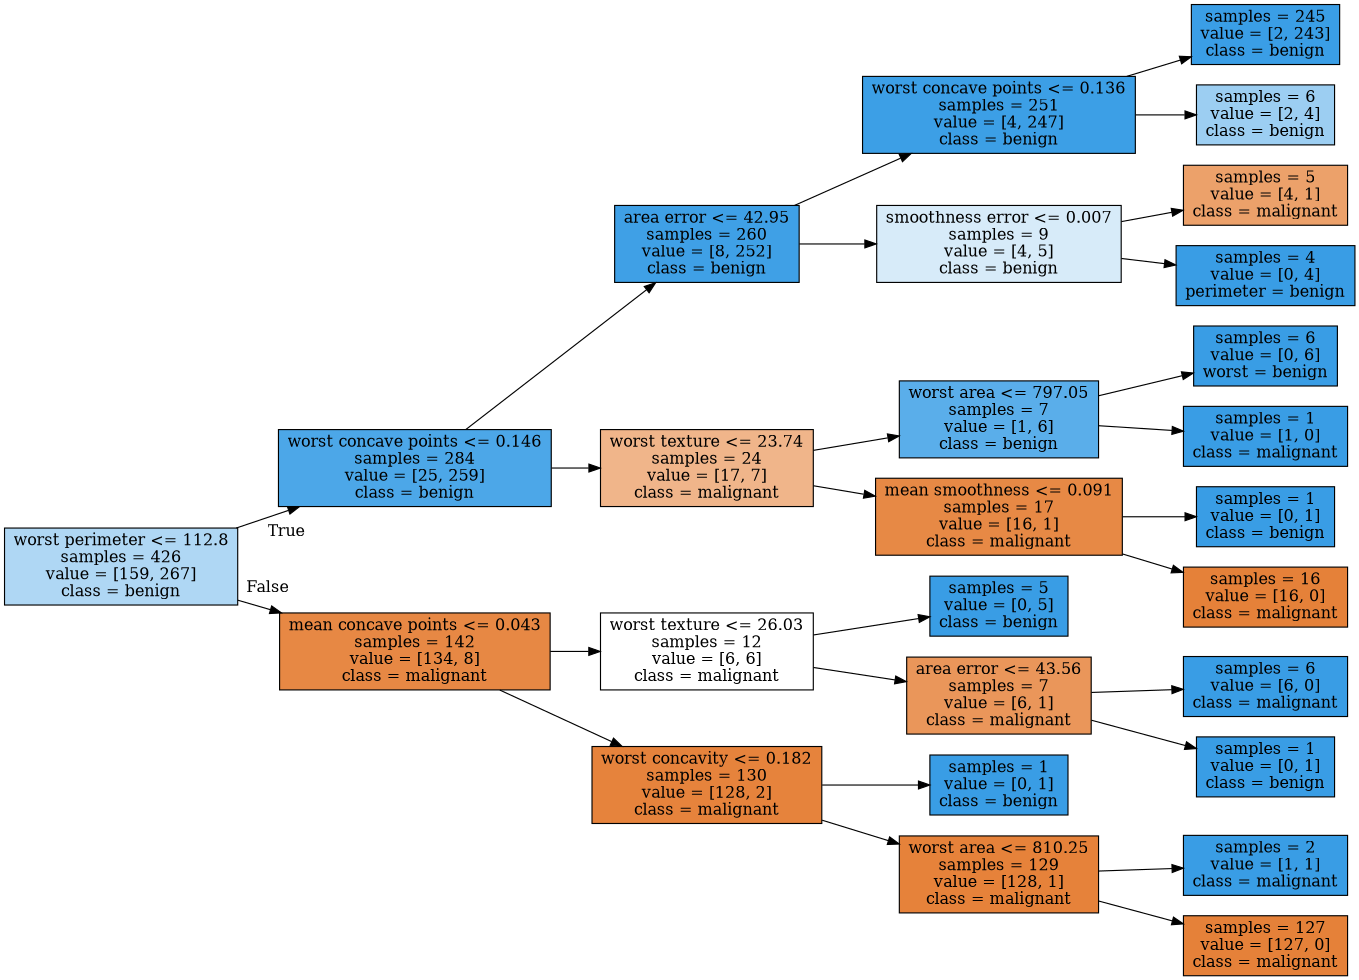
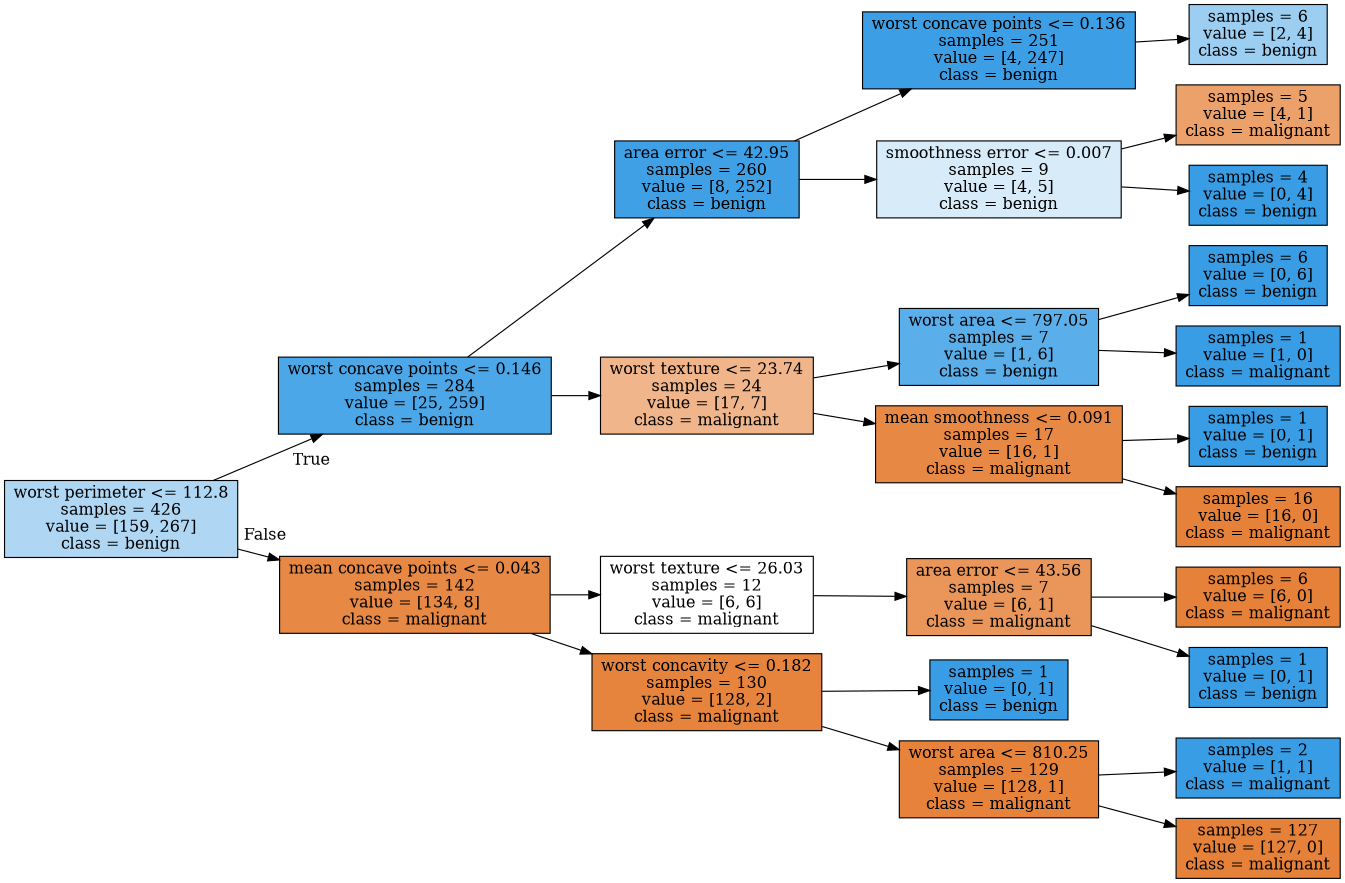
node "samples = 245 value = [2, 243] class = benign": removed
node "samples = 4 value = [0, 4] perimeter = benign": label "samples = 4 value = [0, 4] perimeter = benign" -> "samples = 4 value = [0, 4] class = benign"
node "samples = 6 value = [0, 6] worst = benign": label "samples = 6 value = [0, 6] worst = benign" -> "samples = 6 value = [0, 6] class = benign"
node "samples = 5 value = [0, 5] class = benign": removed
node "samples = 6 value = [6, 0] class = malignant": fillcolor #399de5ff -> #e58139ff
